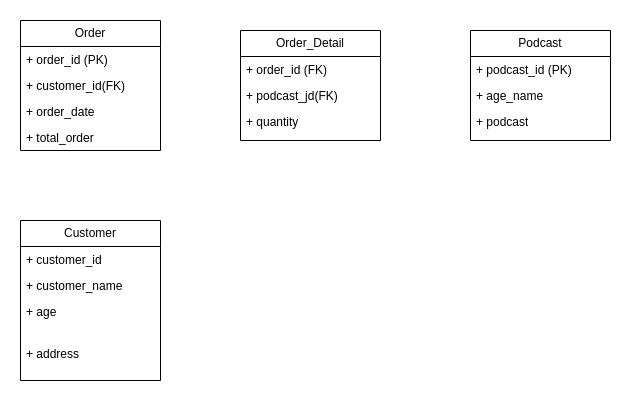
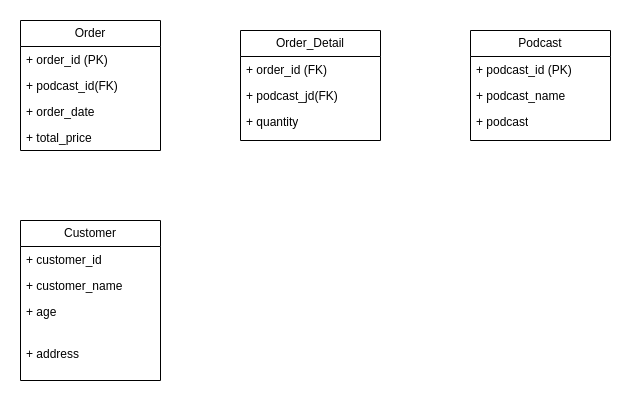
node "+ customer_id(FK)": label "+ customer_id(FK)" -> "+ podcast_id(FK)"
node "+ age_name": label "+ age_name" -> "+ podcast_name"
node "+ total_order": label "+ total_order" -> "+ total_price"
